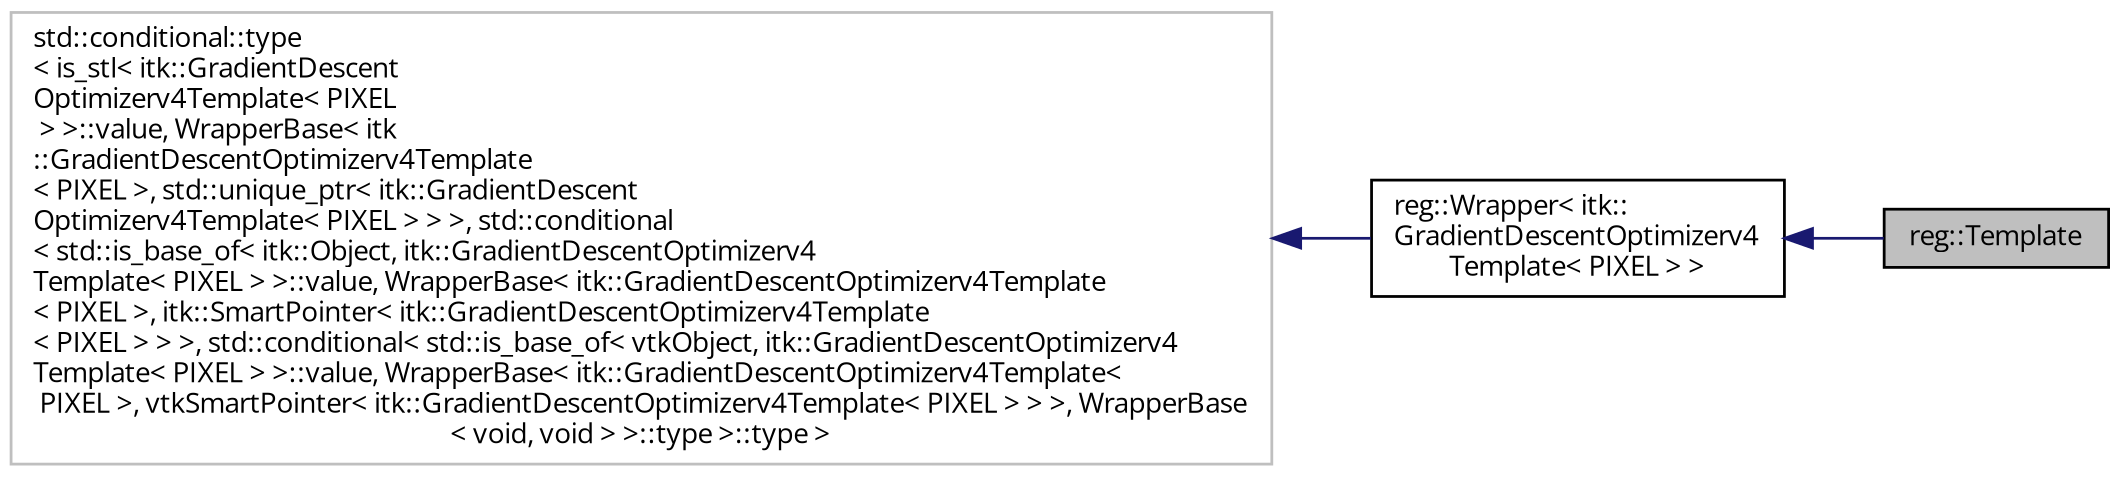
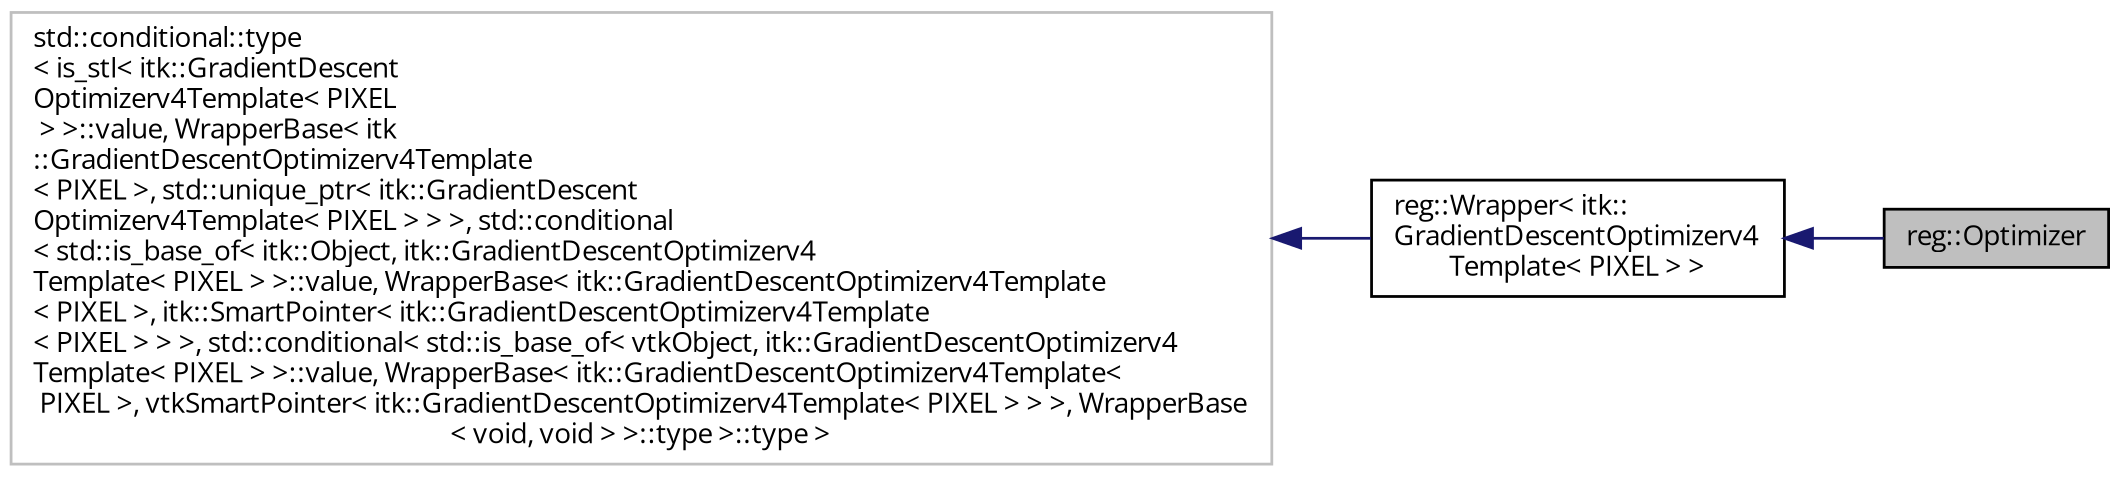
node "reg::Template": label "reg::Template" -> "reg::Optimizer"
